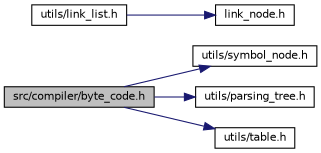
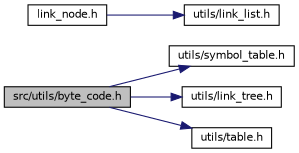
edge "utils/link_list.h" -> "link_node.h": reversed
node "utils/symbol_node.h": label "utils/symbol_node.h" -> "utils/symbol_table.h"
node "src/compiler/byte_code.h": label "src/compiler/byte_code.h" -> "src/utils/byte_code.h"
node "utils/parsing_tree.h": label "utils/parsing_tree.h" -> "utils/link_tree.h"
